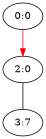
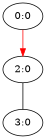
node "3:7": label "3:7" -> "3:0"
